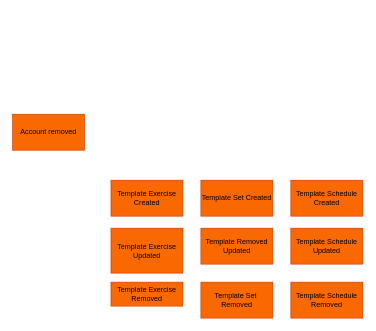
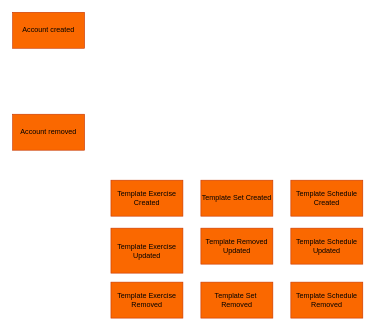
node "Account created": added
node "Template Exercise Removed": size 72x24 -> 72x36
